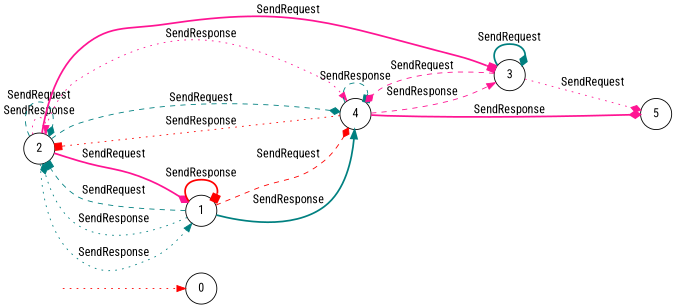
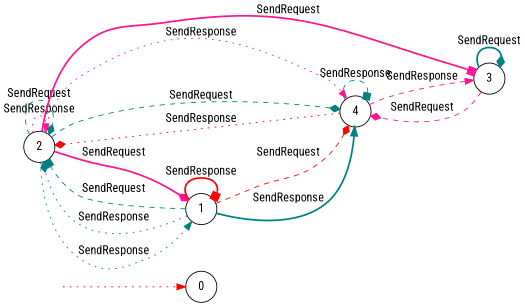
node "5": removed
edge "4" -> "2": arrowhead box -> diamond
